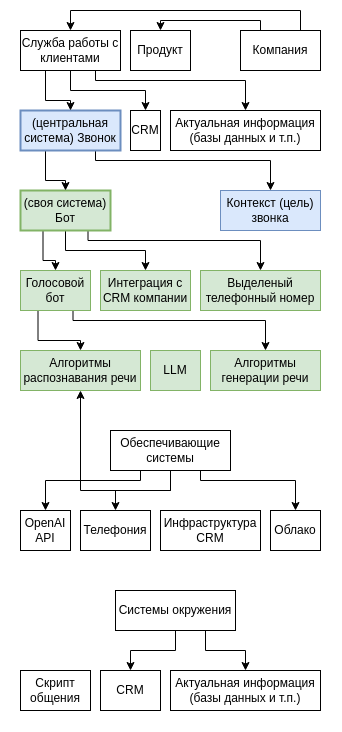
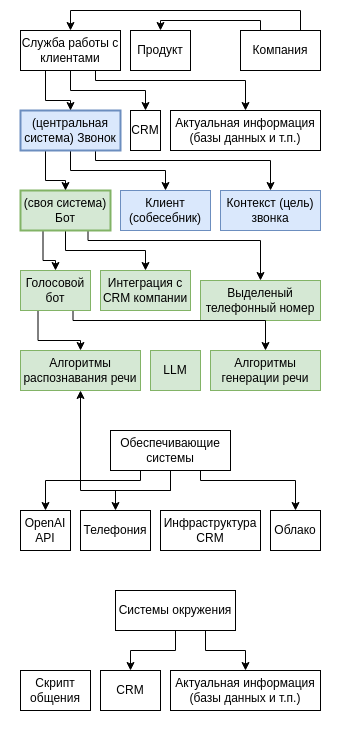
edge "(центральная система) Звонок" -> "Клиент (собесебник)": added
node "Клиент (собесебник)": added
node "Выделеный телефонный номер": moved (261, 291) -> (261, 301)
